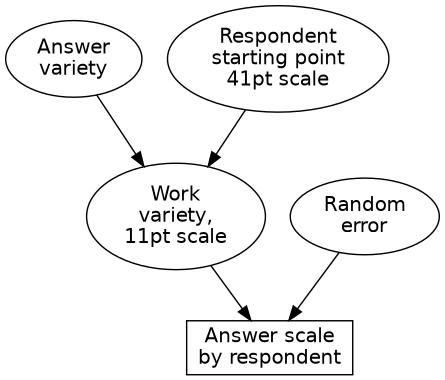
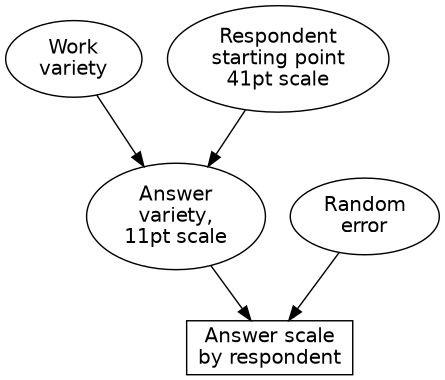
node "Answer variety": label "Answer variety" -> "Work variety"
node "Work variety, 11pt scale": label "Work variety, 11pt scale" -> "Answer variety, 11pt scale"
